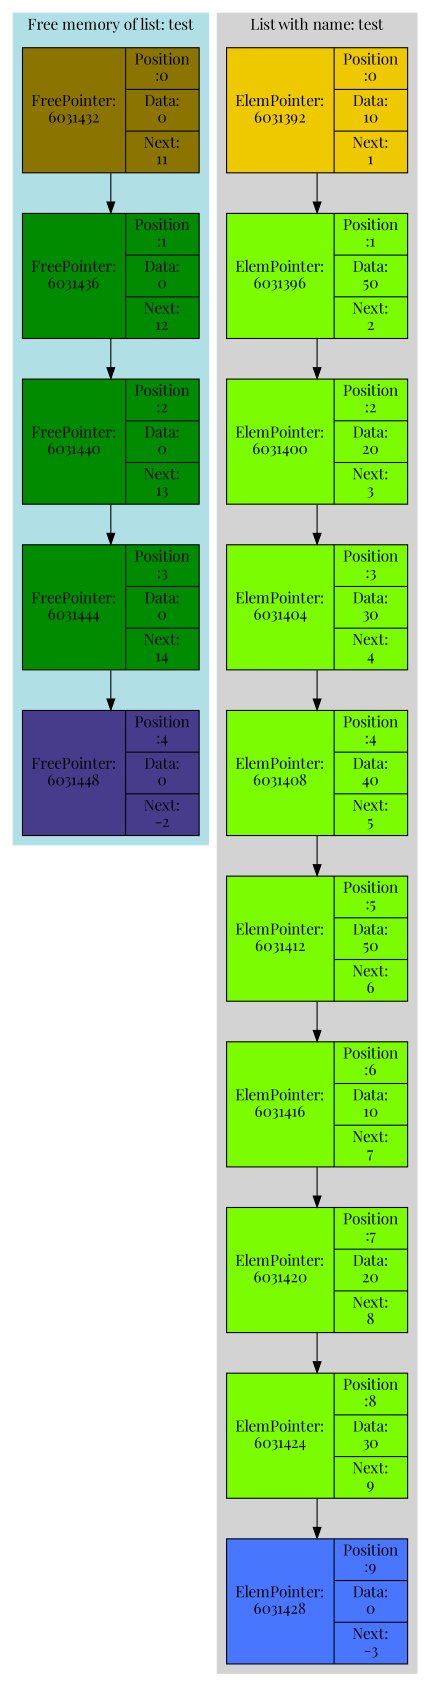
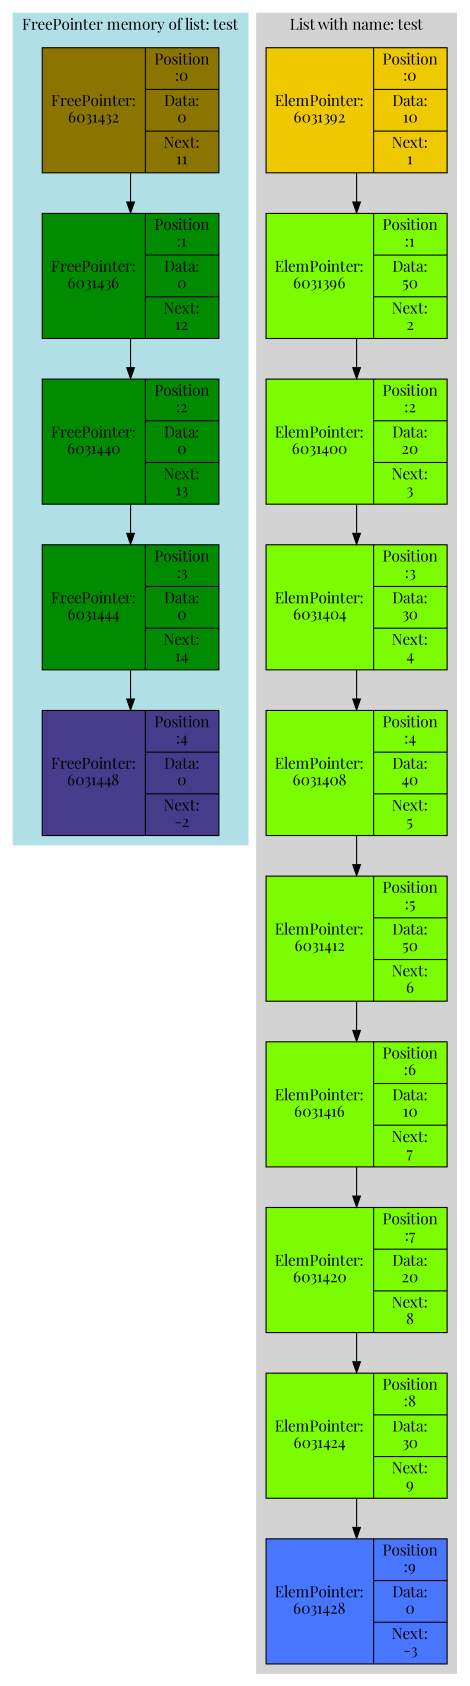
cluster "Free memory of list: test": label "Free memory of list: test" -> "FreePointer memory of list: test"
